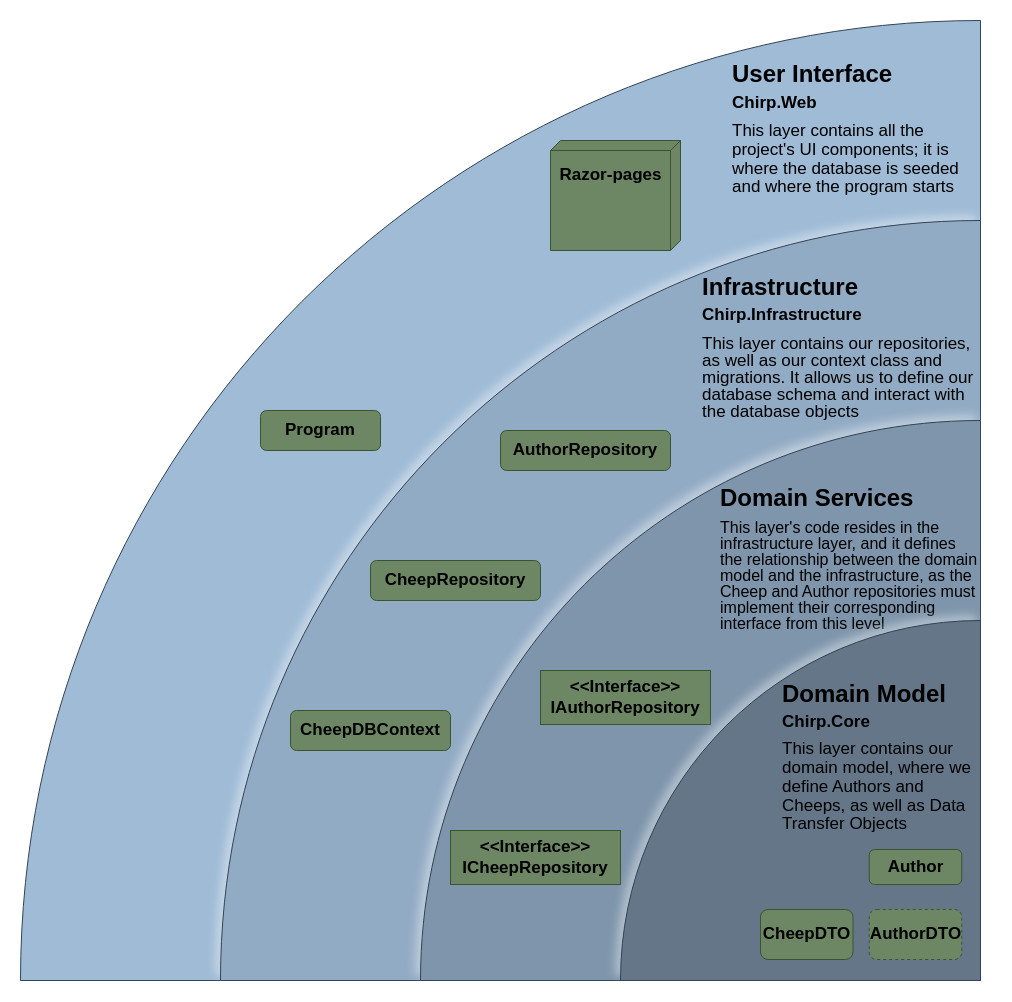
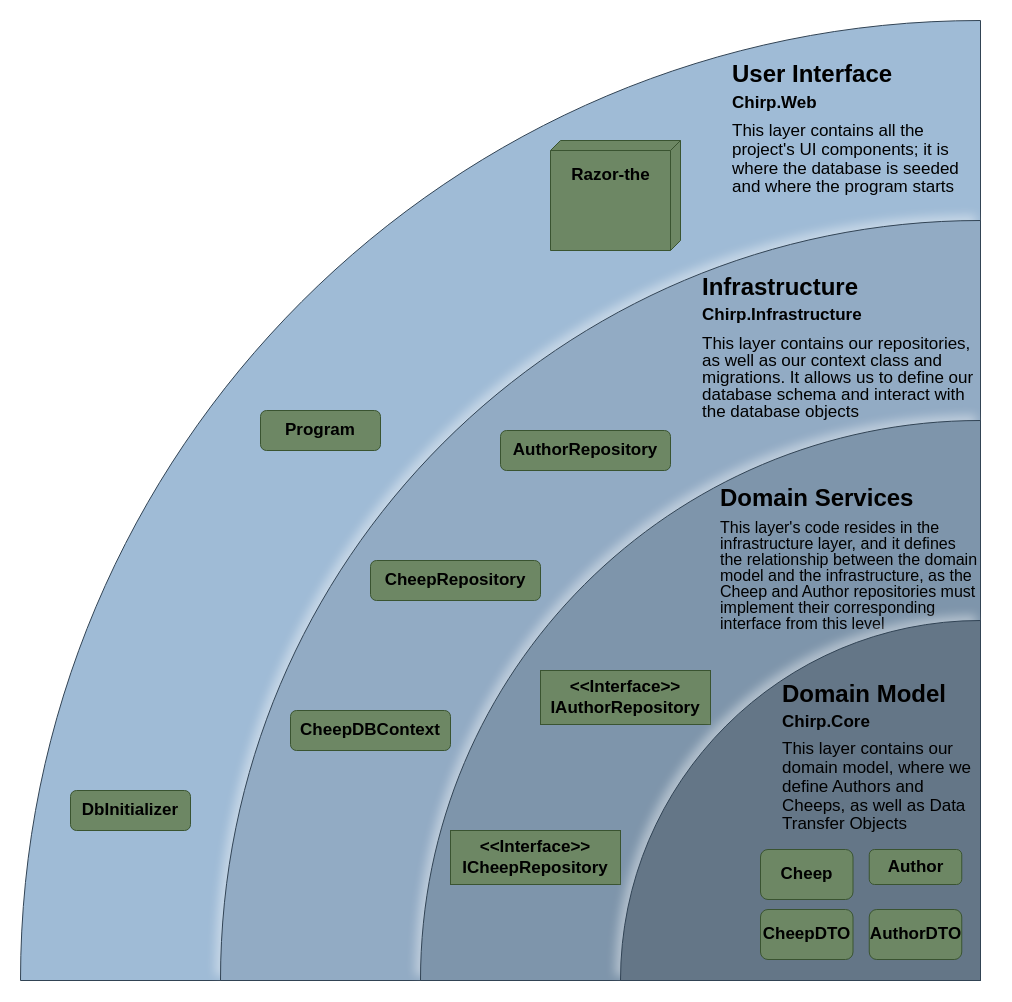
node "Razor-pages": label "Razor-pages" -> "Razor-the"
node "DbInitializer": added
node "Cheep": added
node "AuthorDTO": style dashed -> solid
